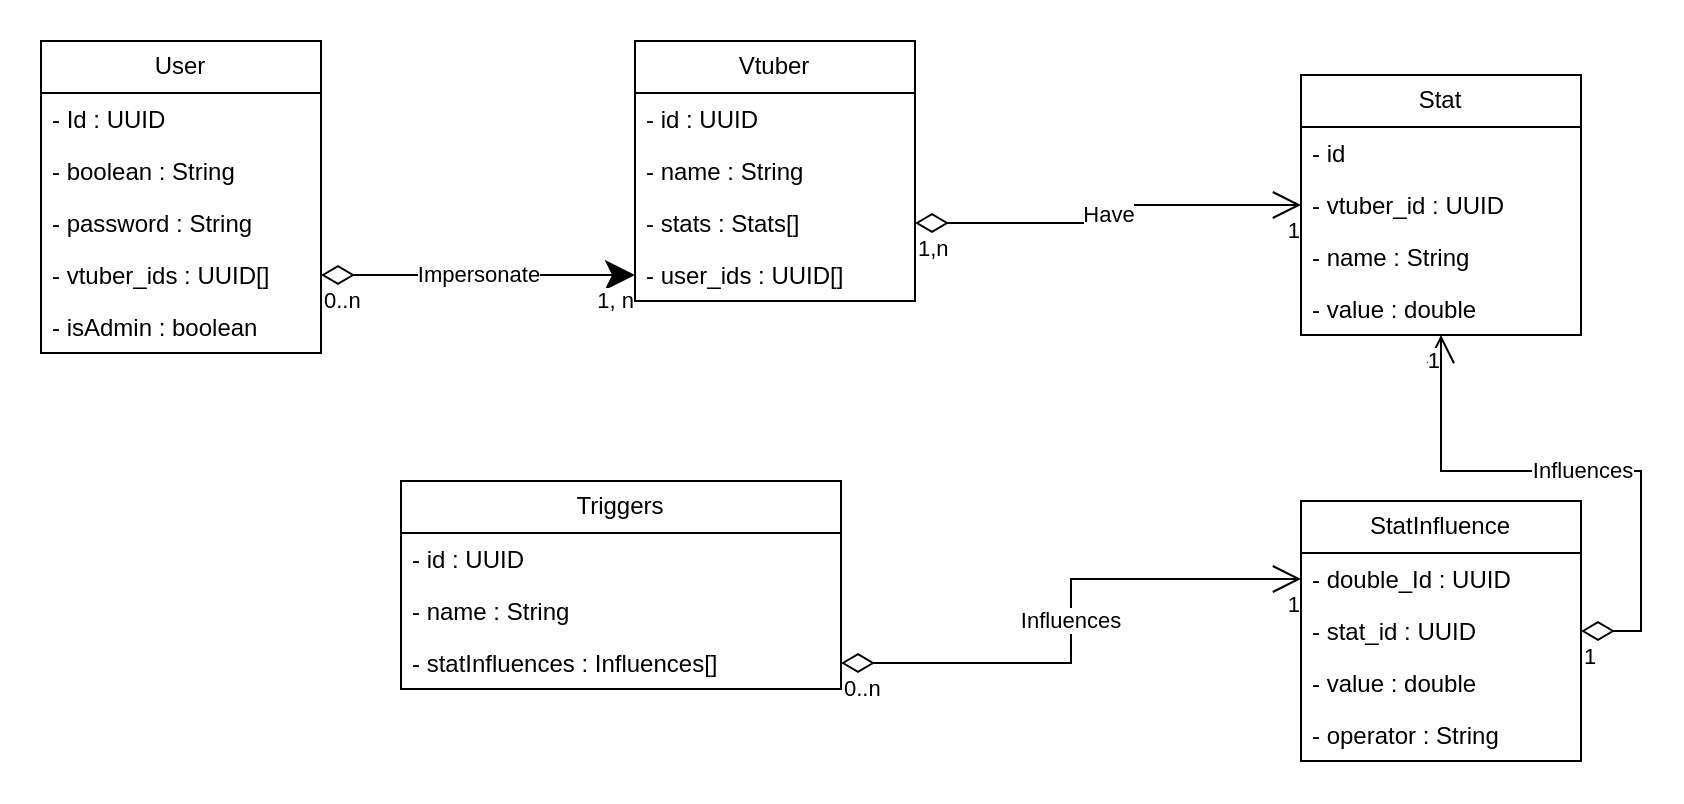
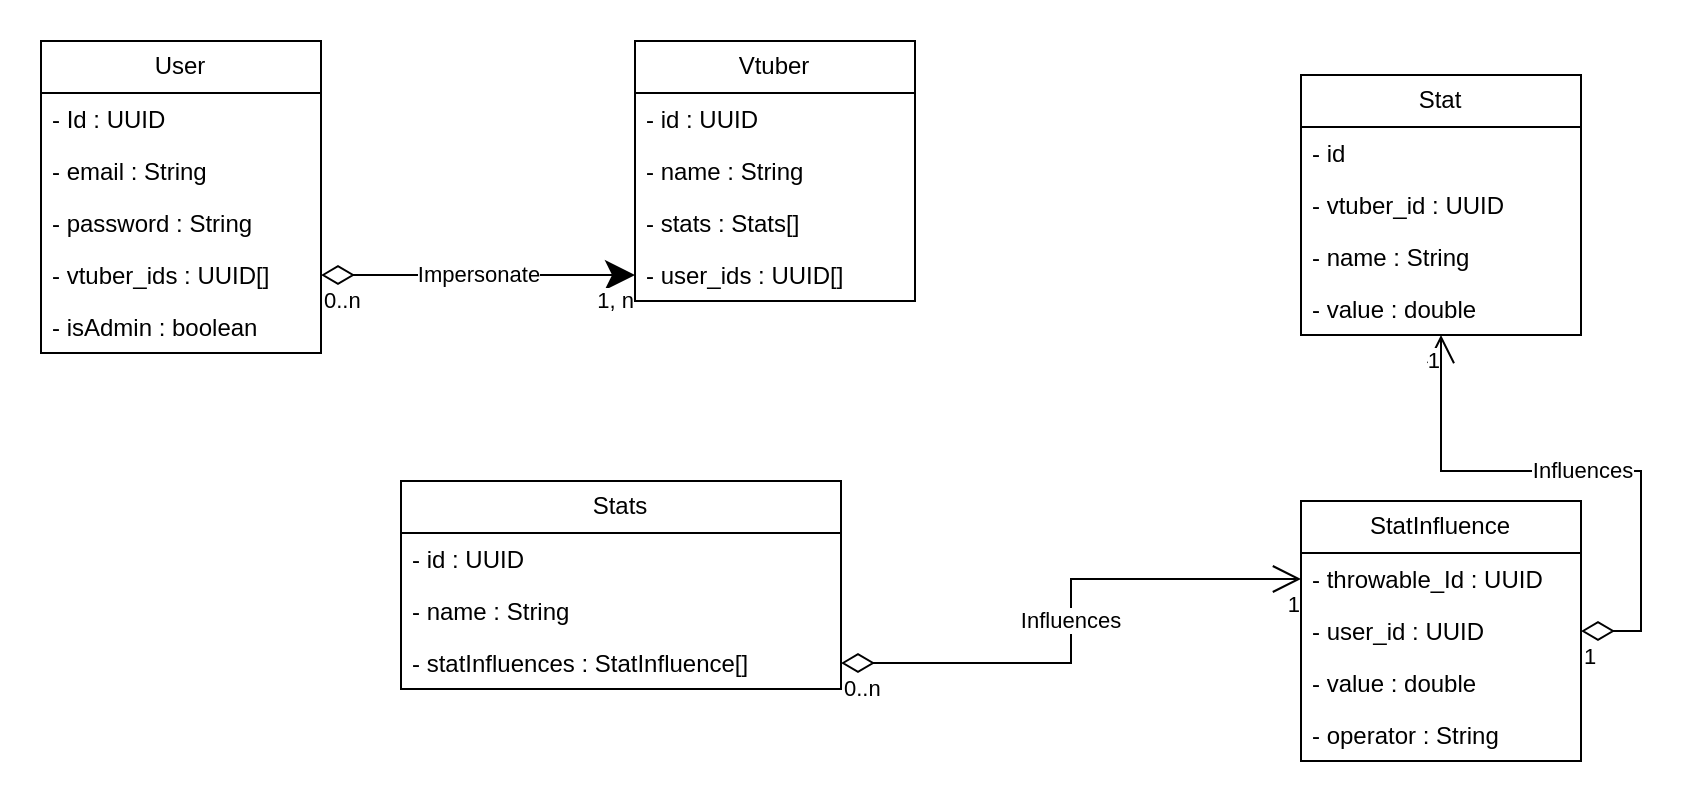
node "- boolean : String": label "- boolean : String" -> "- email : String"
edge "- vtuber_id : UUID" -- "- stats : Stats[]": removed, labels "1", "Have", "1,n"
node "Triggers": label "Triggers" -> "Stats"
node "- double_Id : UUID": label "- double_Id : UUID" -> "- throwable_Id : UUID"
node "- stat_id : UUID": label "- stat_id : UUID" -> "- user_id : UUID"
node "- statInfluences : Influences[]": label "- statInfluences : Influences[]" -> "- statInfluences : StatInfluence[]"
